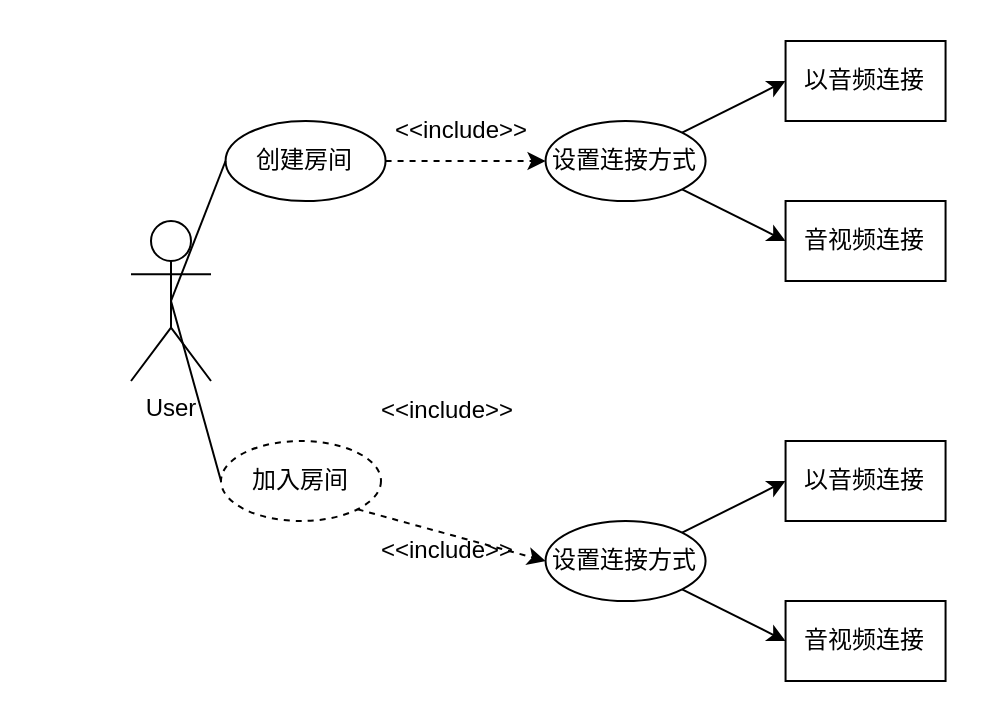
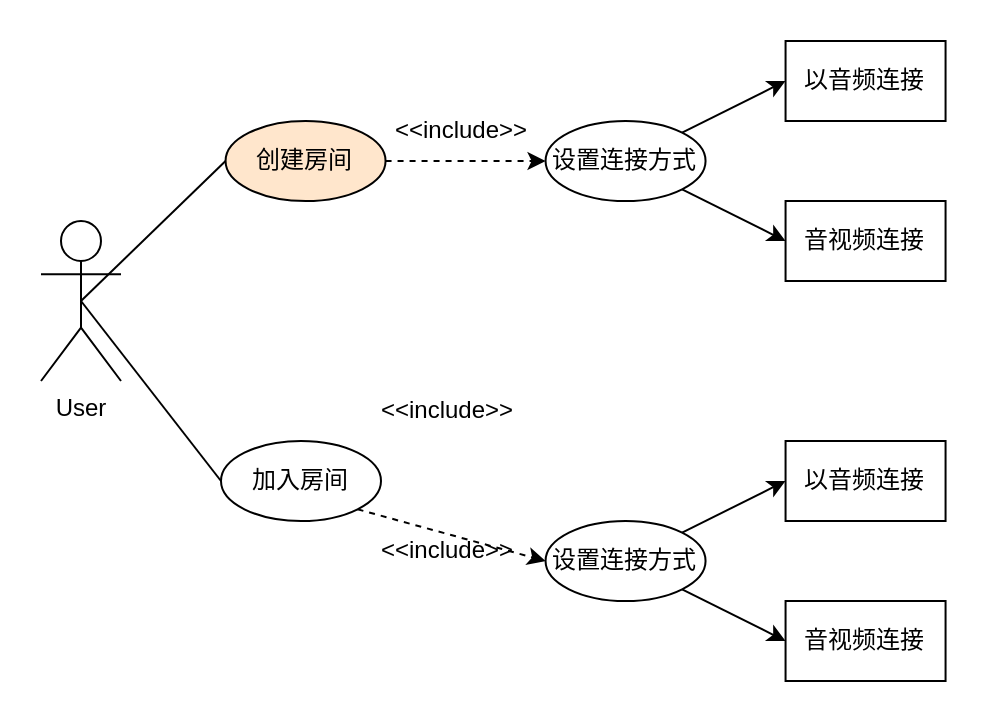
node "创建房间": fillcolor #ffffff -> #ffe6cc
node "User": moved (171, 301) -> (81, 301)
node "加入房间": style dashed -> solid
